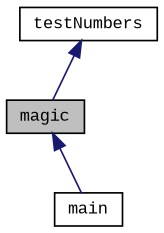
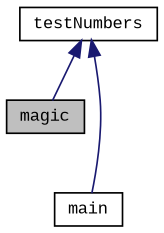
edge "main" -> "magic": now "main" -> "testNumbers"
